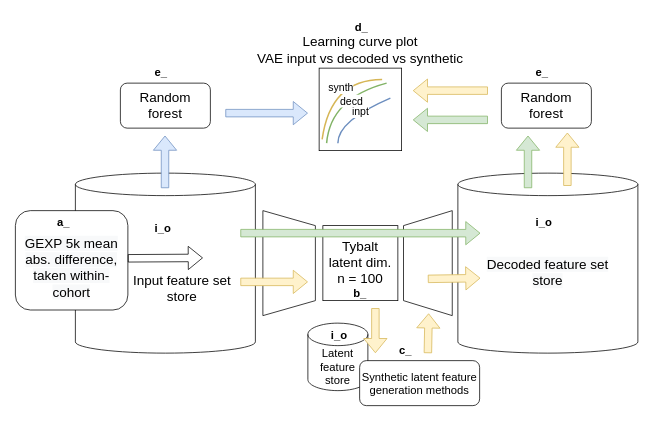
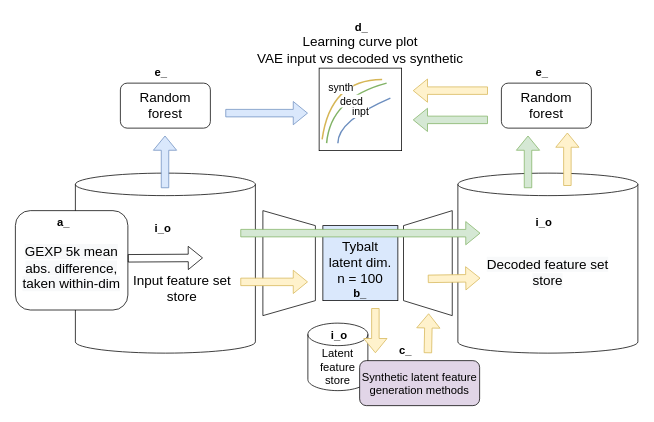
node "GEXP 5k mean abs. difference, taken within-cohort": label "GEXP 5k mean abs. difference, taken within-cohort" -> "GEXP 5k mean abs. difference, taken within-dim"
node "Tybalt latent dim. n = 100": fillcolor #ffffff -> #dae8fc
node "Synthetic latent feature generation methods": fillcolor #ffffff -> #e1d5e7
